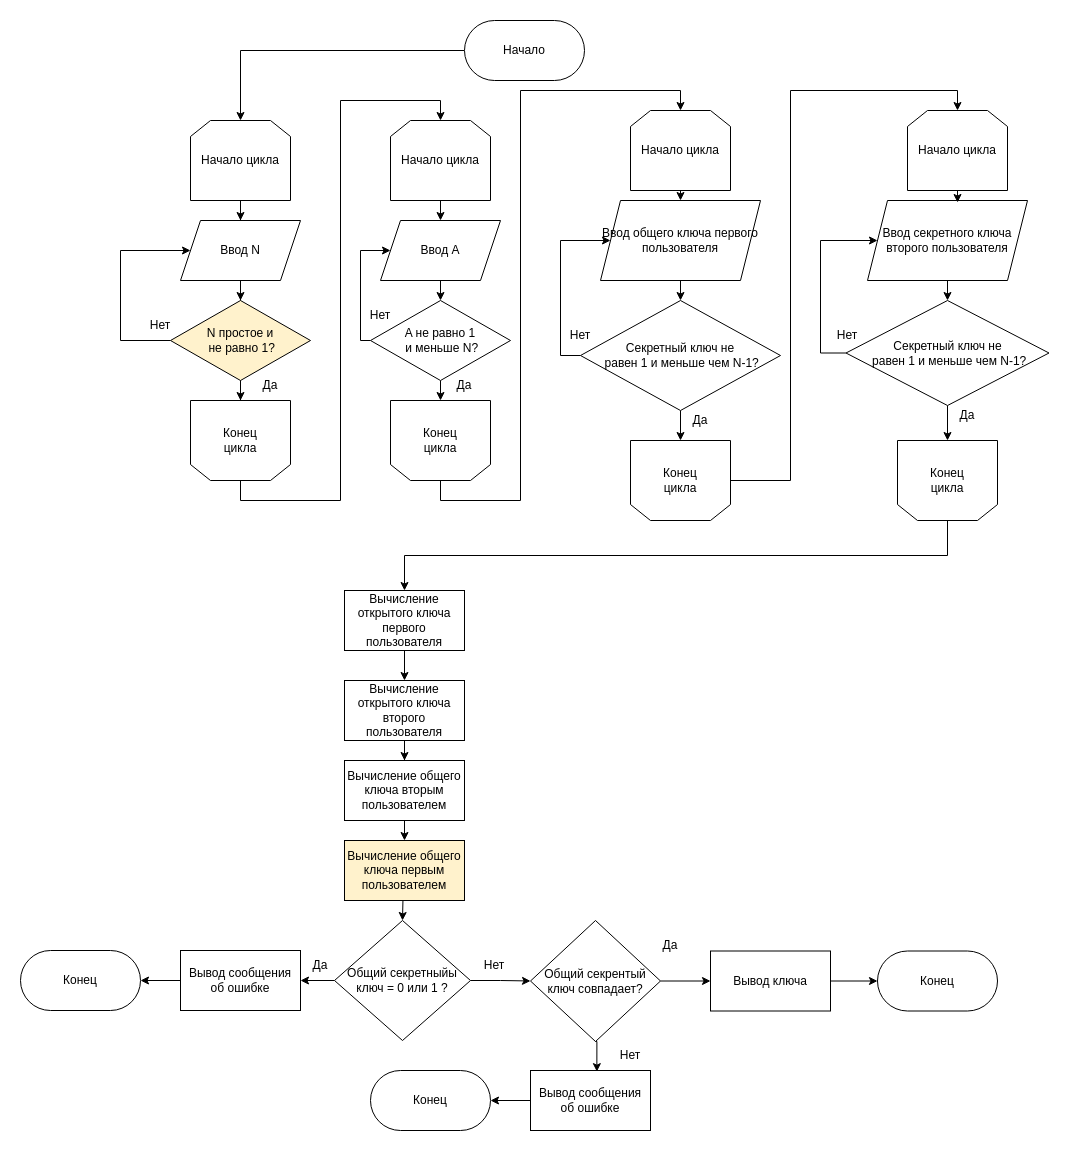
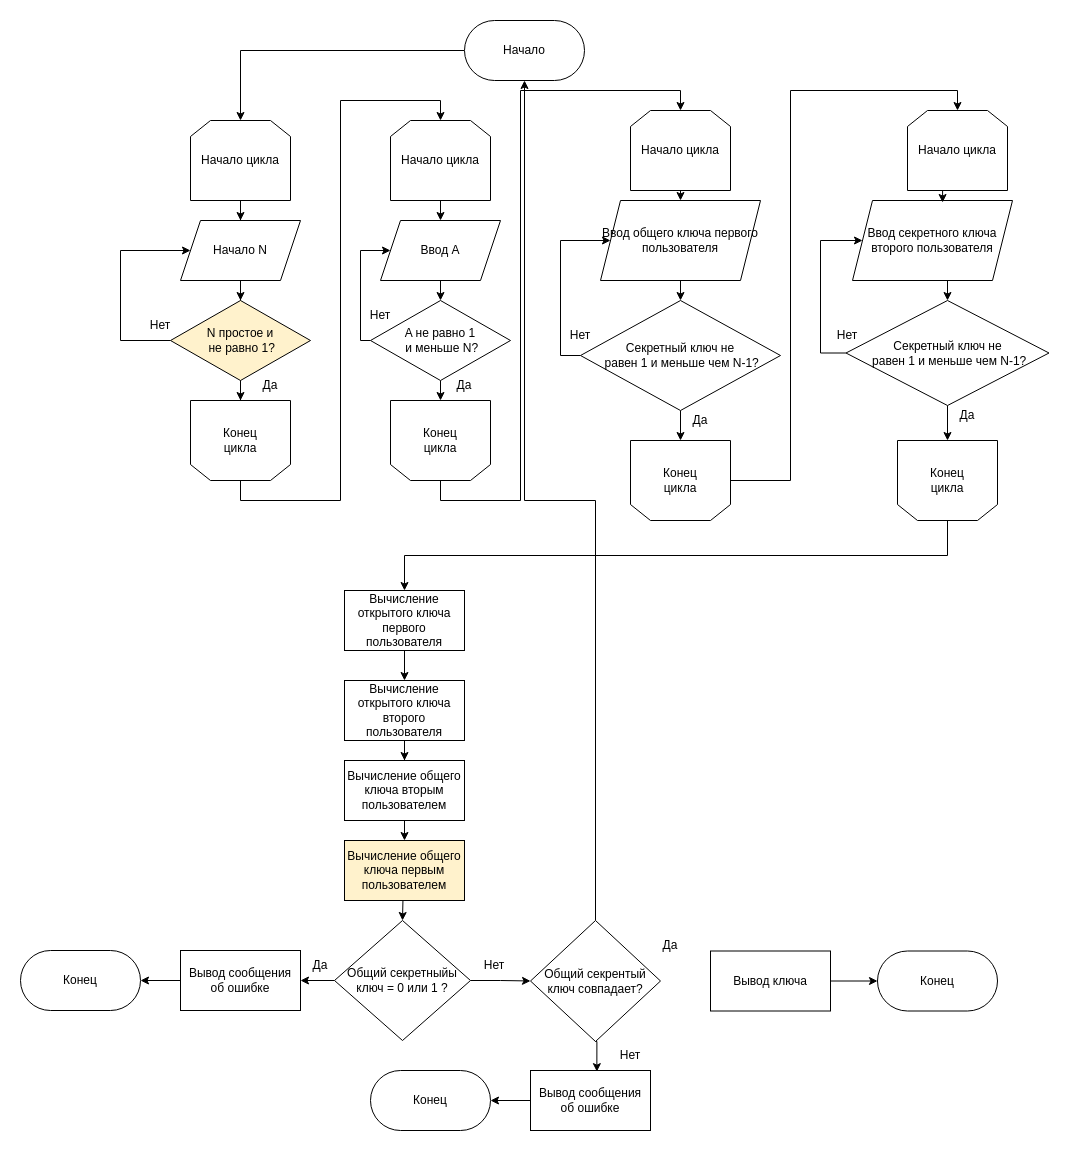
node "Ввод секретного ключа второго пользователя": moved (948, 241) -> (933, 241)
node "Ввод N": label "Ввод N" -> "Начало N"
edge "Общий секрентый ключ совпадает?" -> "Вывод ключа": now "Общий секрентый ключ совпадает?" -> "Начало"
